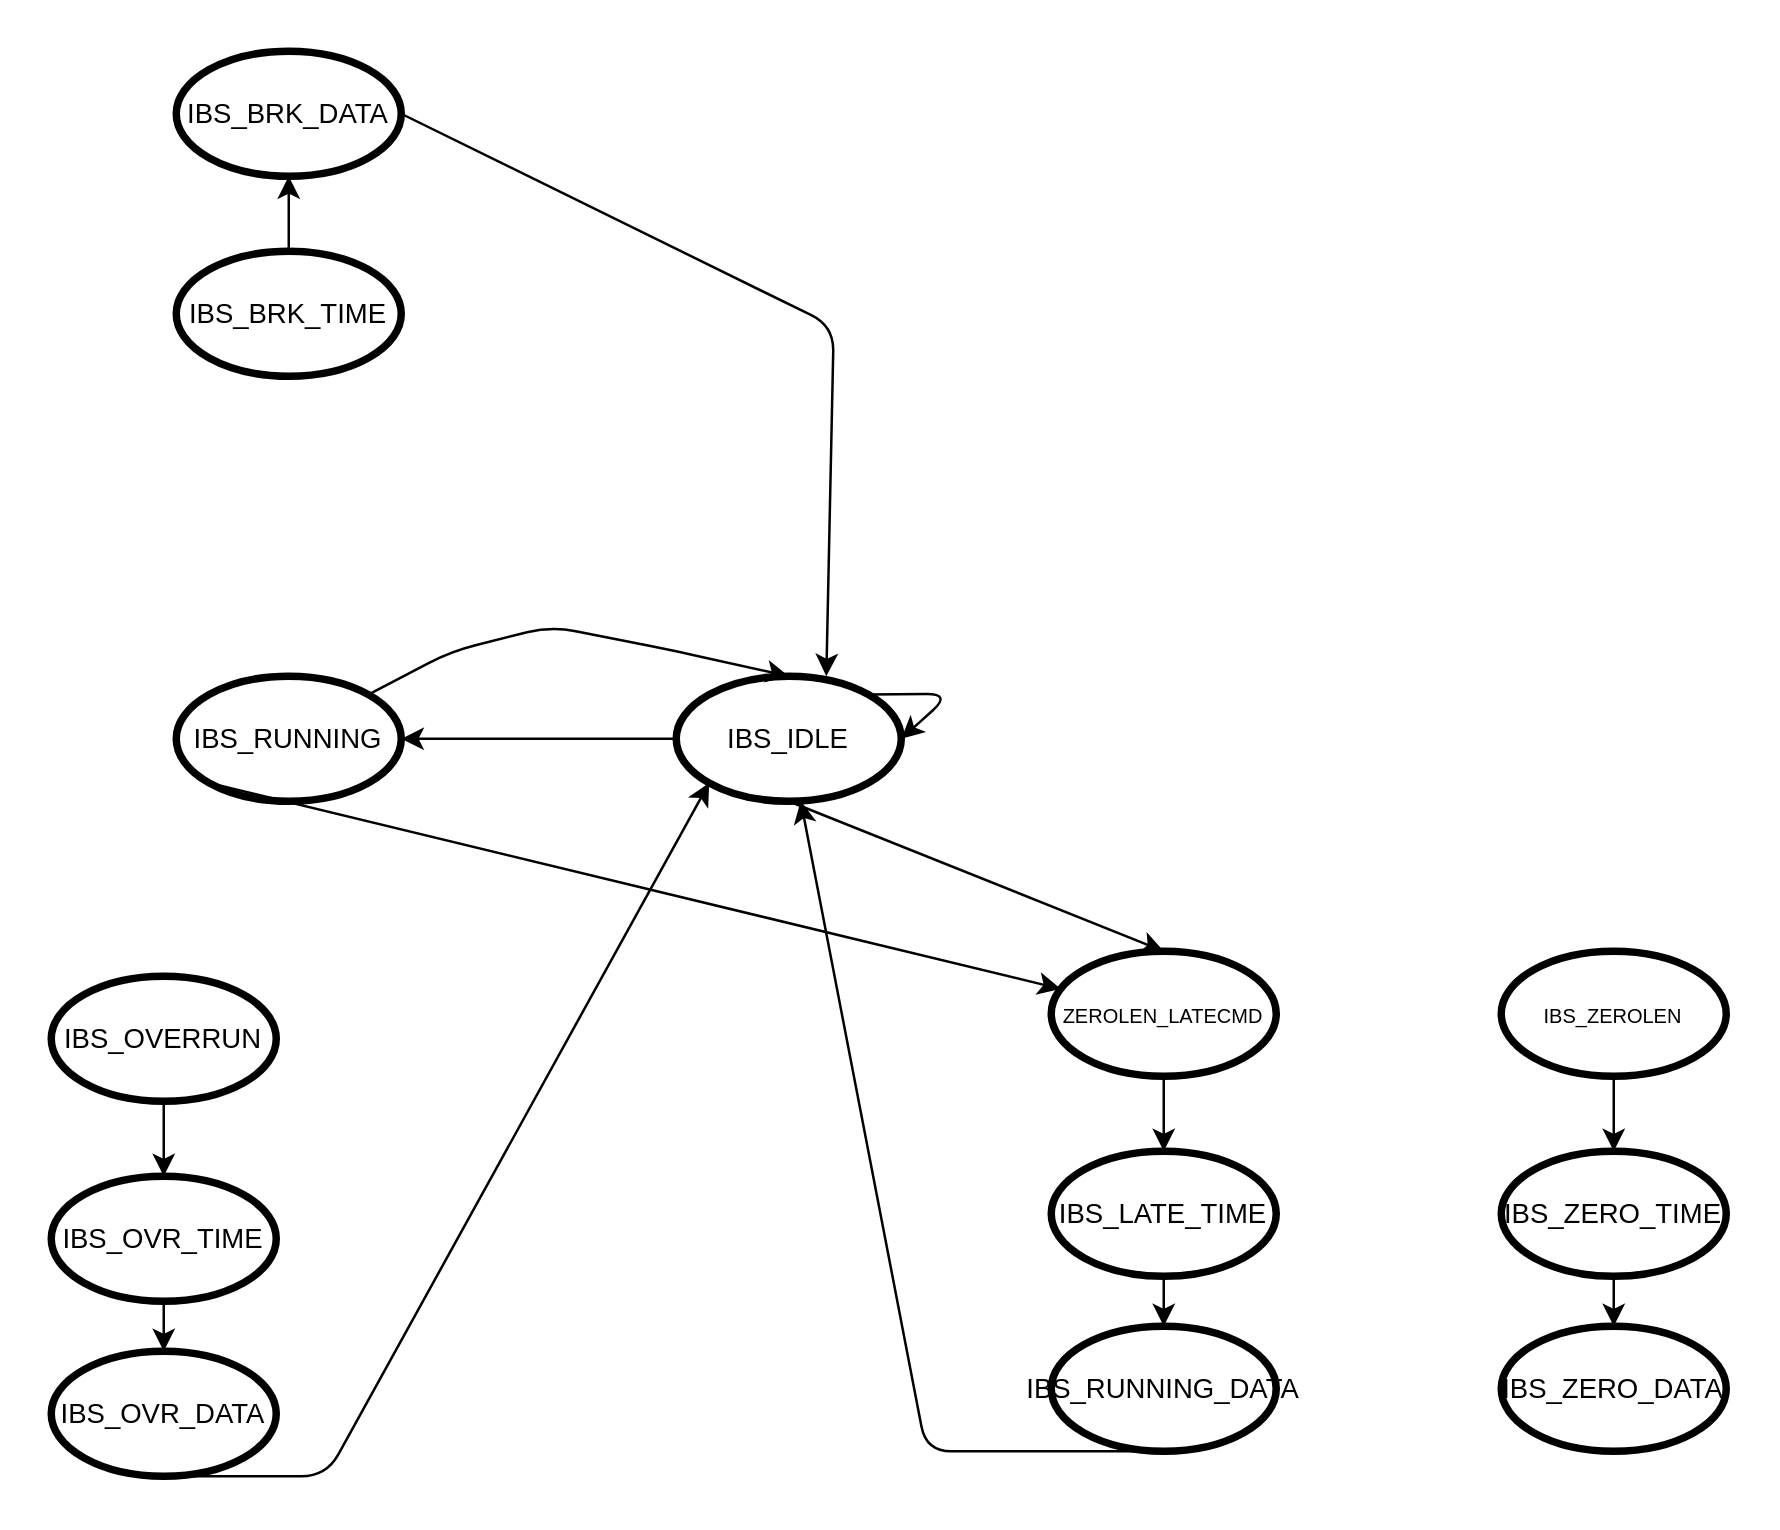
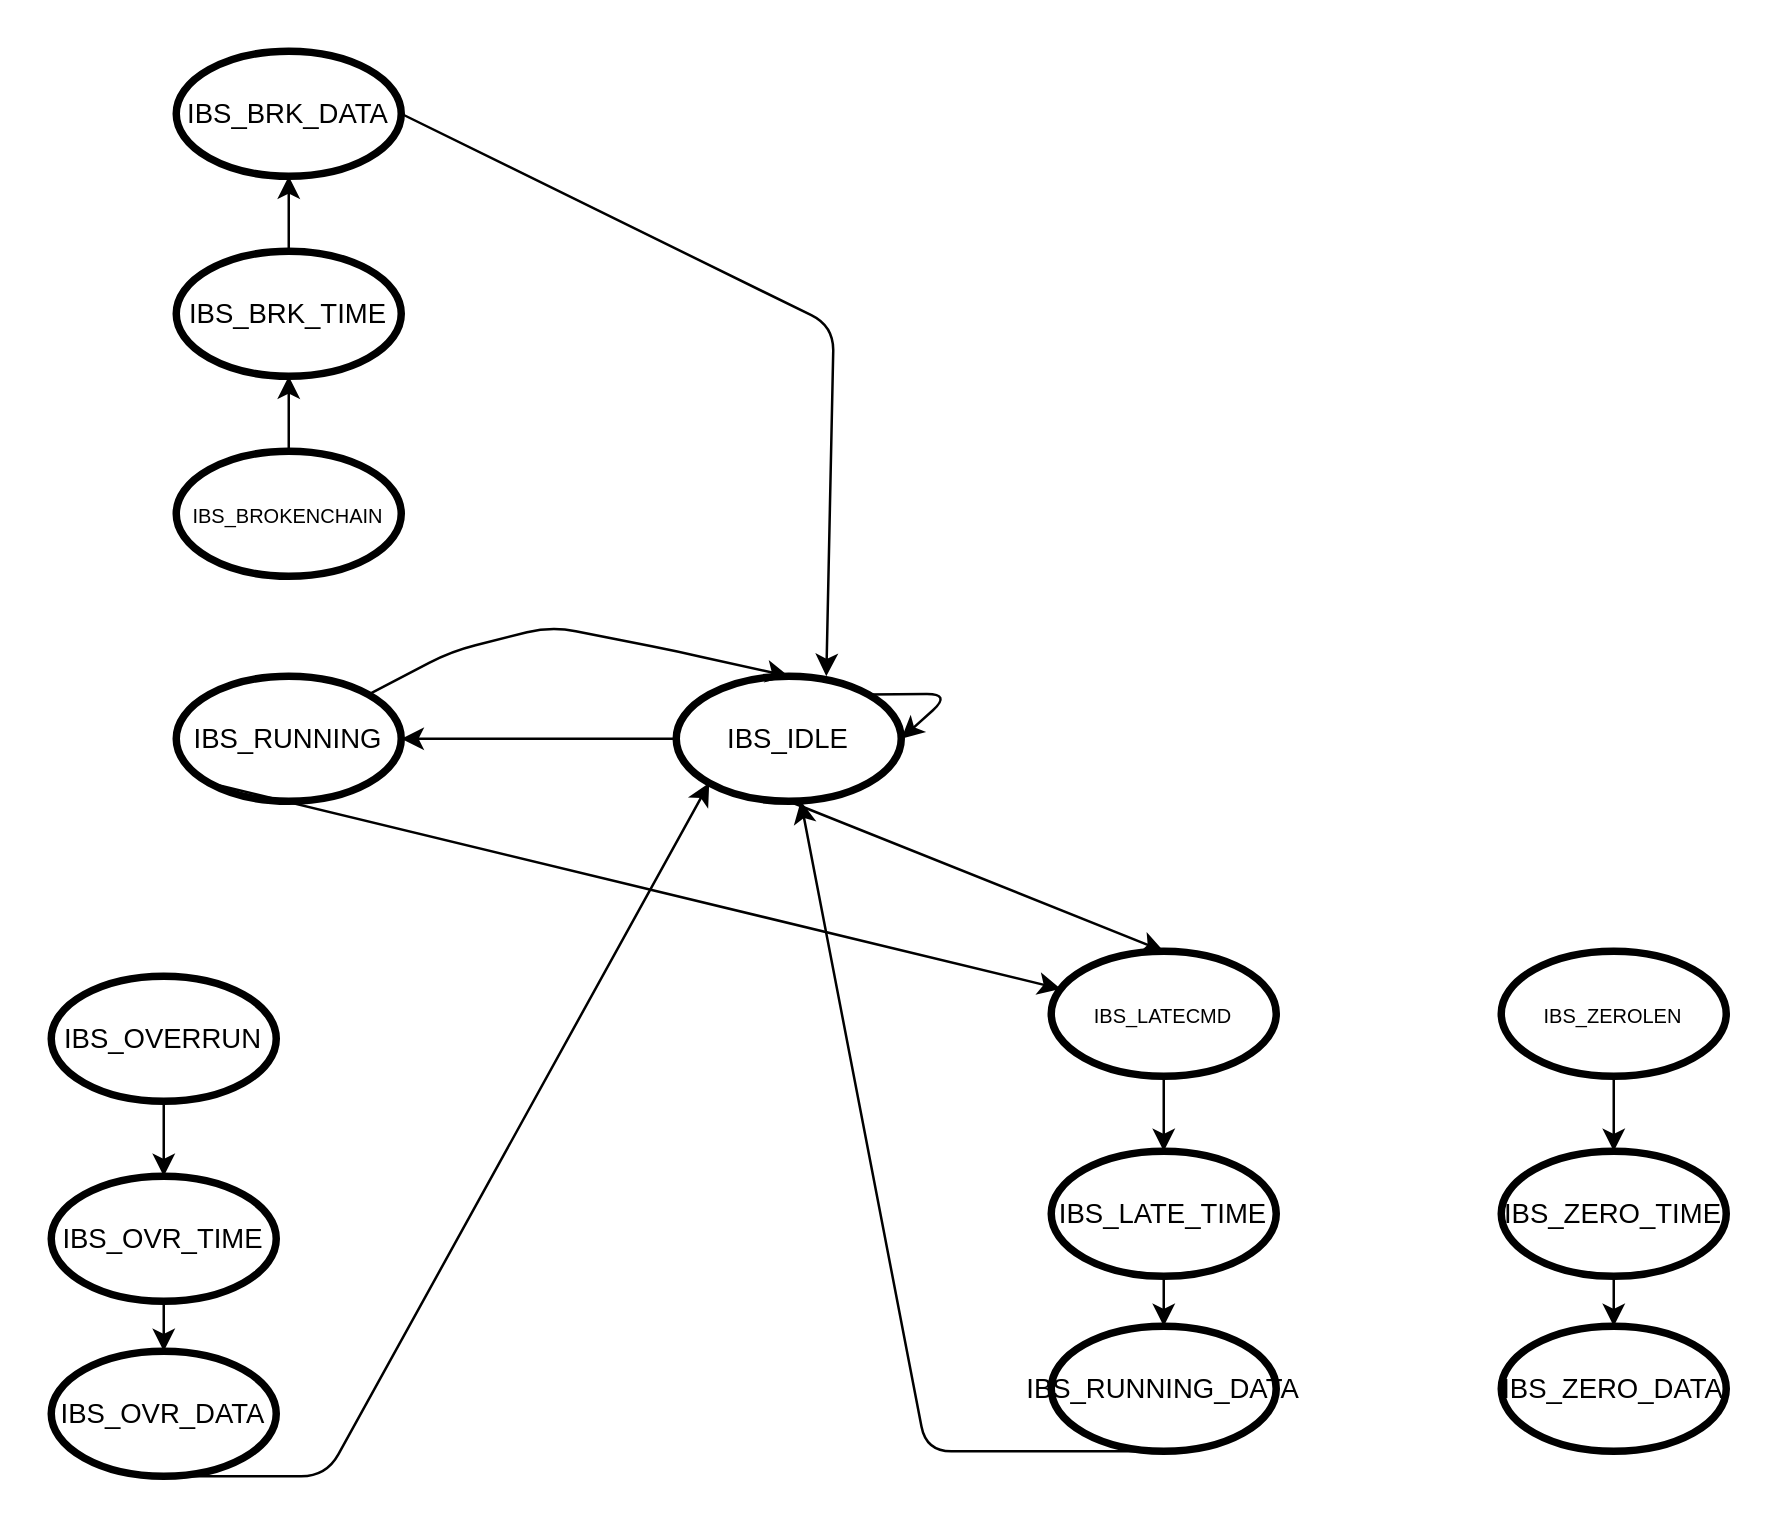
edge "IBS_BROKENCHAIN" -> "IBS_BRK_TIME": added
node "IBS_BROKENCHAIN": added
node "ZEROLEN_LATECMD": label "ZEROLEN_LATECMD" -> "IBS_LATECMD"
